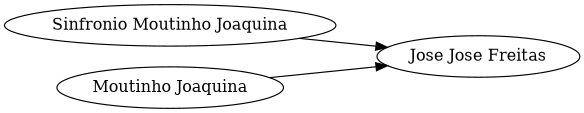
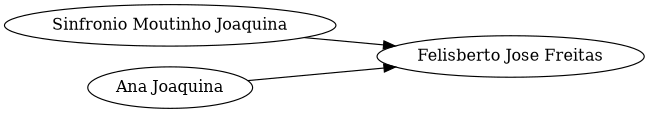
node "Jose Jose Freitas": label "Jose Jose Freitas" -> "Felisberto Jose Freitas"
node "Moutinho Joaquina": label "Moutinho Joaquina" -> "Ana Joaquina"
